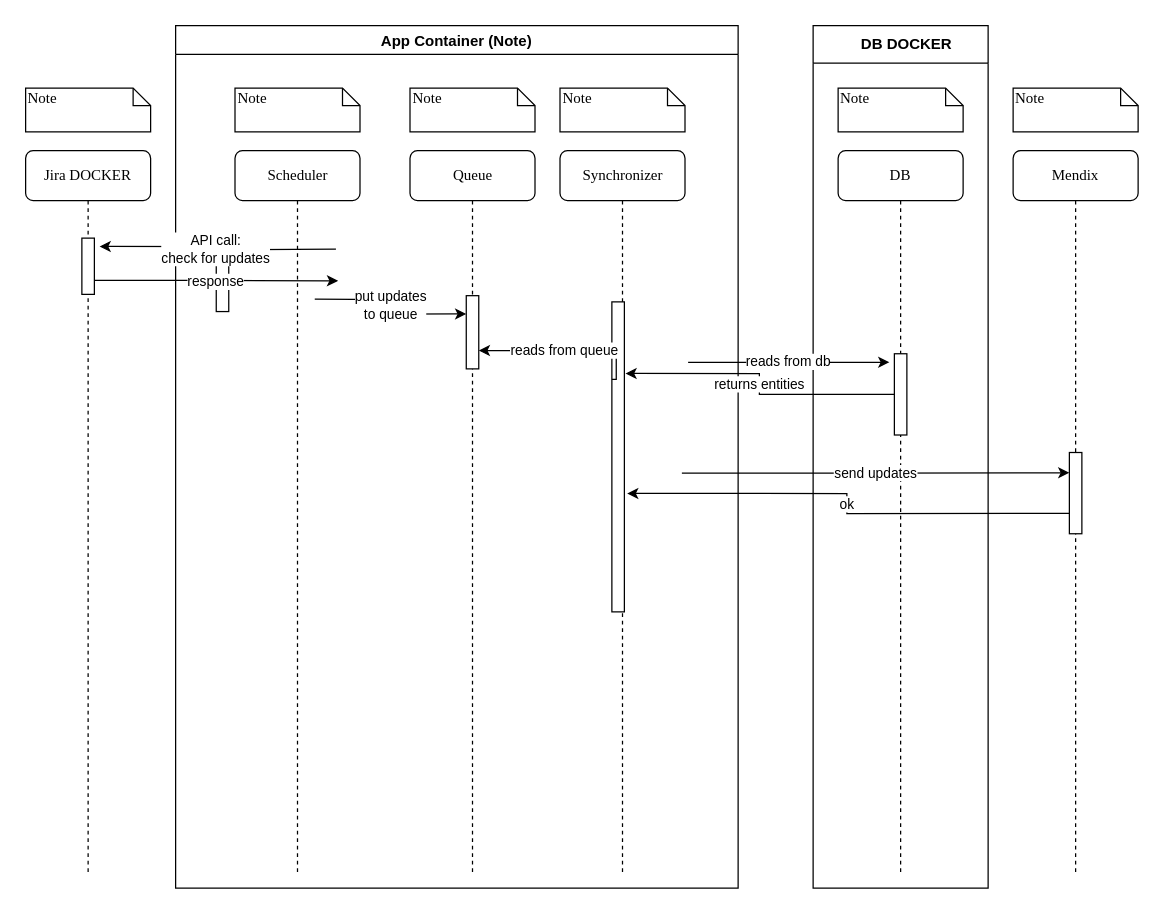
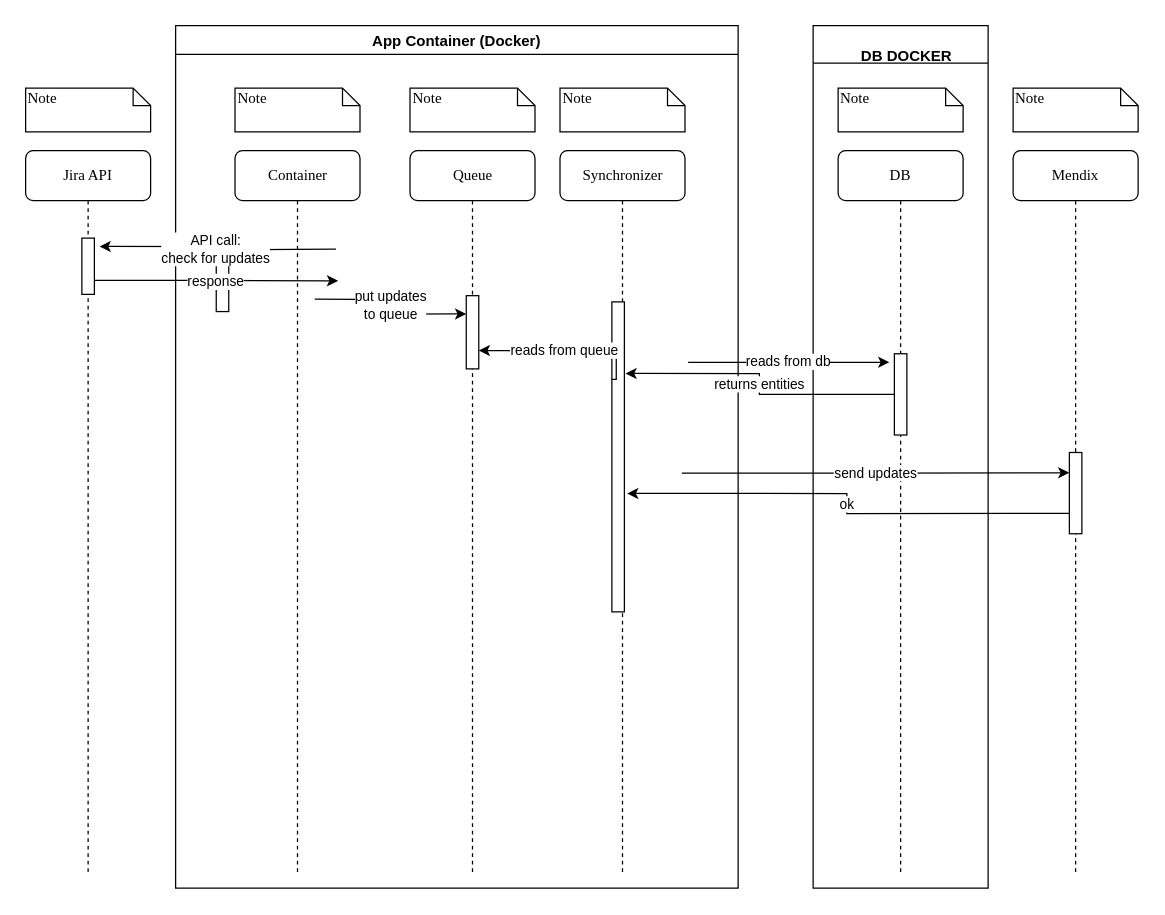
node "App Container (Note)": label "App Container (Note)" -> "App Container (Docker)"
node "DB DOCKER": moved (907, 44) -> (907, 57)
node "Jira DOCKER": label "Jira DOCKER" -> "Jira API"
node "Scheduler": label "Scheduler" -> "Container"
